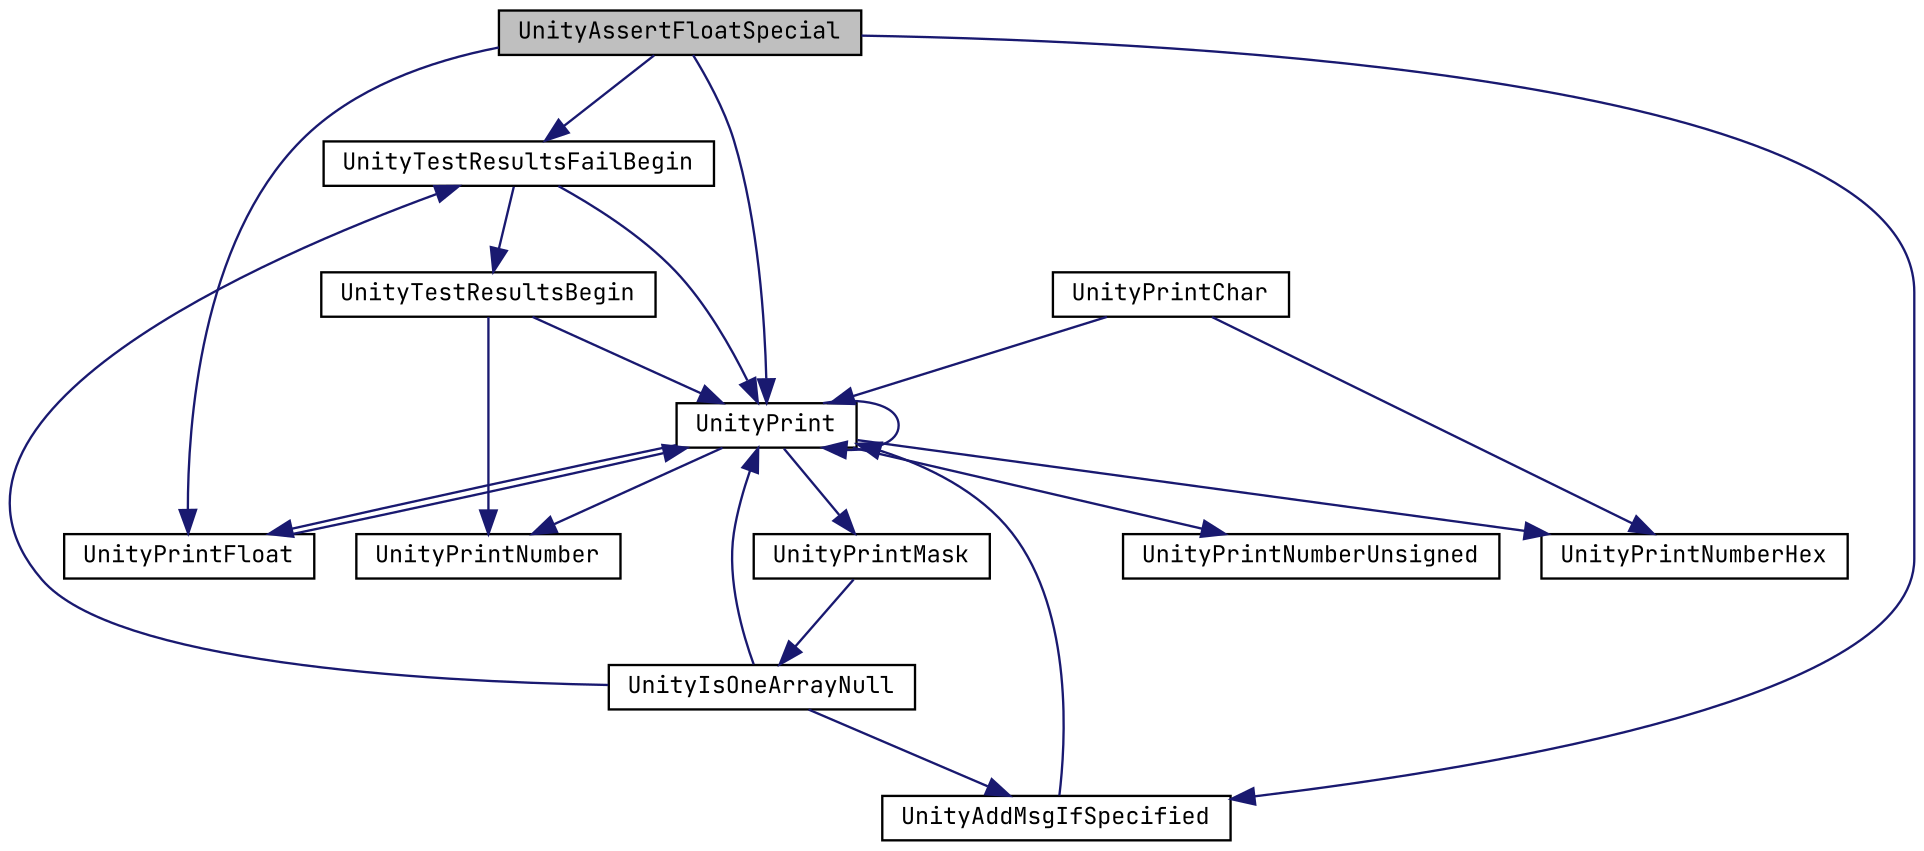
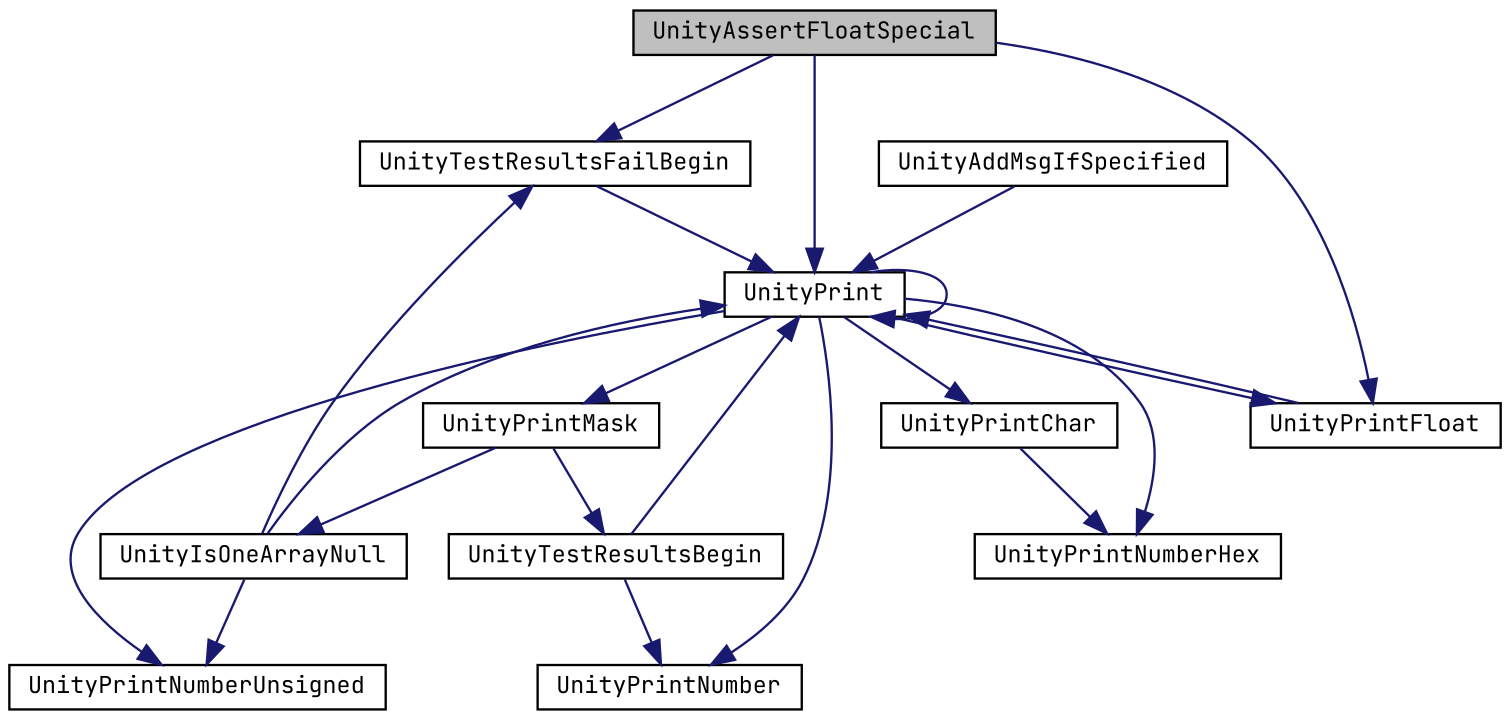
edge "UnityTestResultsFailBegin" -> "UnityTestResultsBegin": now "UnityPrintMask" -> "UnityTestResultsBegin"
edge "UnityAssertFloatSpecial" -> "UnityAddMsgIfSpecified": removed
edge "UnityPrintChar" -> "UnityPrint": reversed
edge "UnityIsOneArrayNull" -> "UnityAddMsgIfSpecified": now "UnityIsOneArrayNull" -> "UnityPrintNumberUnsigned"
